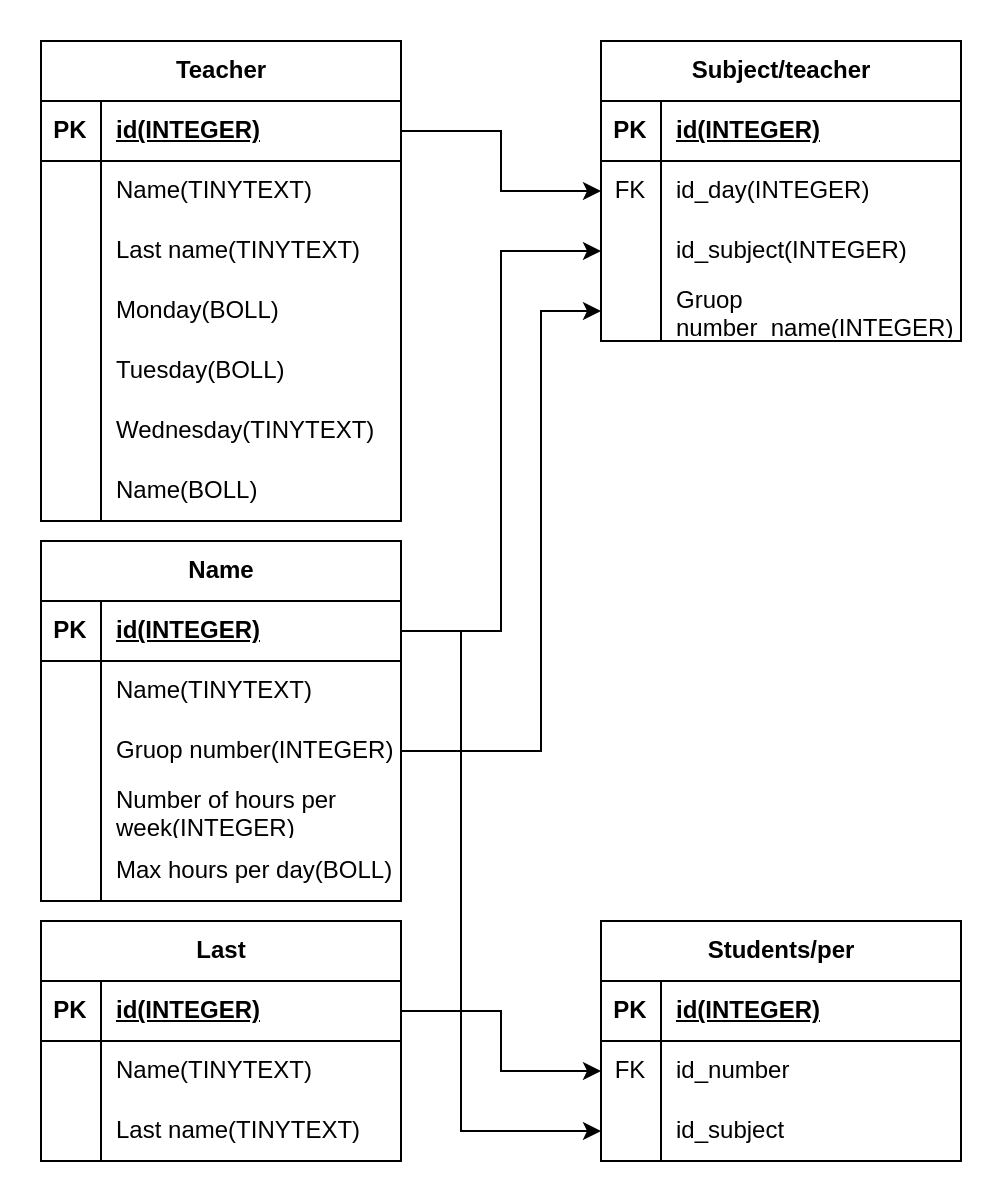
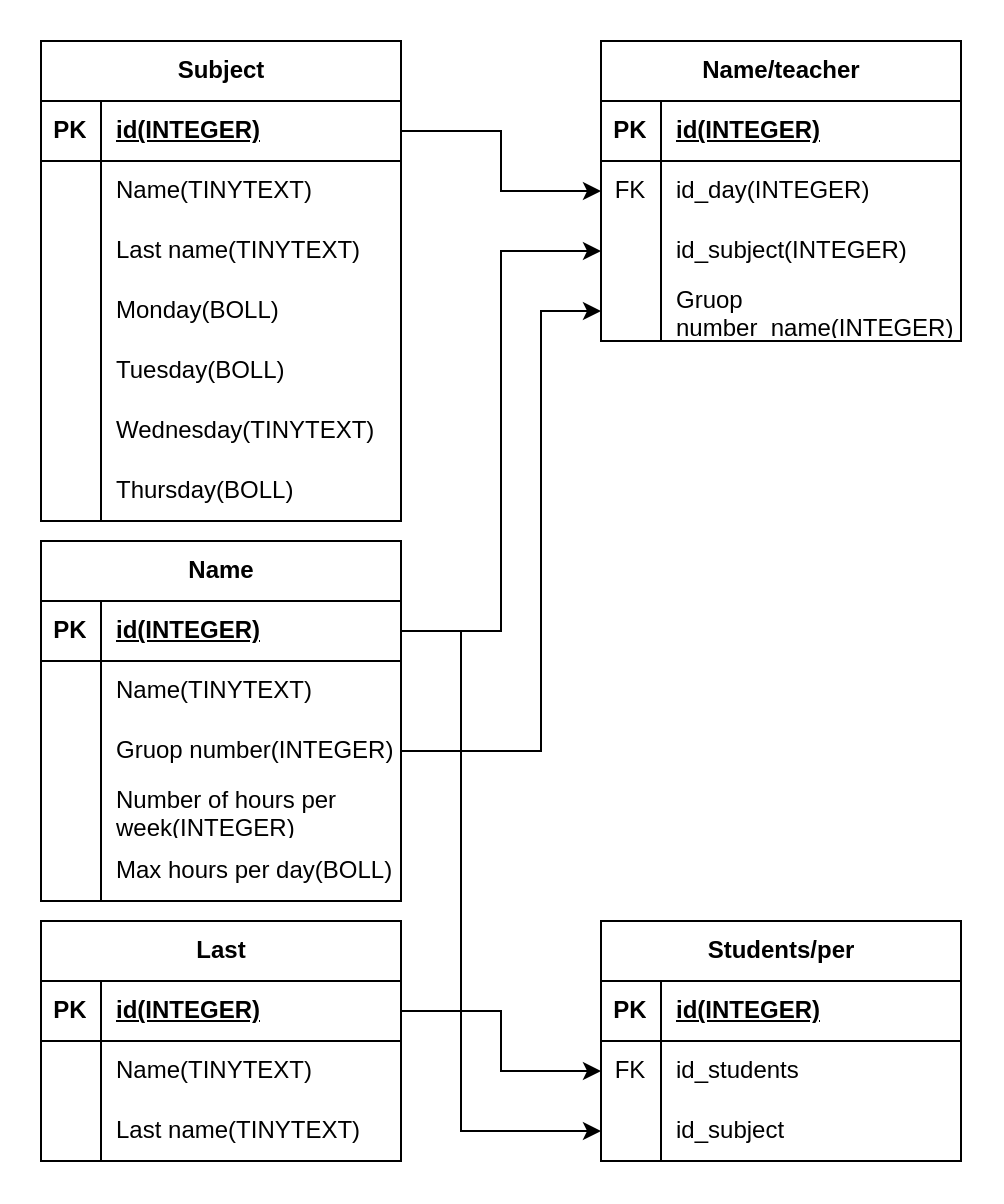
node "Teacher": label "Teacher" -> "Subject"
node "Subject/teacher": label "Subject/teacher" -> "Name/teacher"
node "Name(BOLL)": label "Name(BOLL)" -> "Thursday(BOLL)"
node "id_number": label "id_number" -> "id_students"
